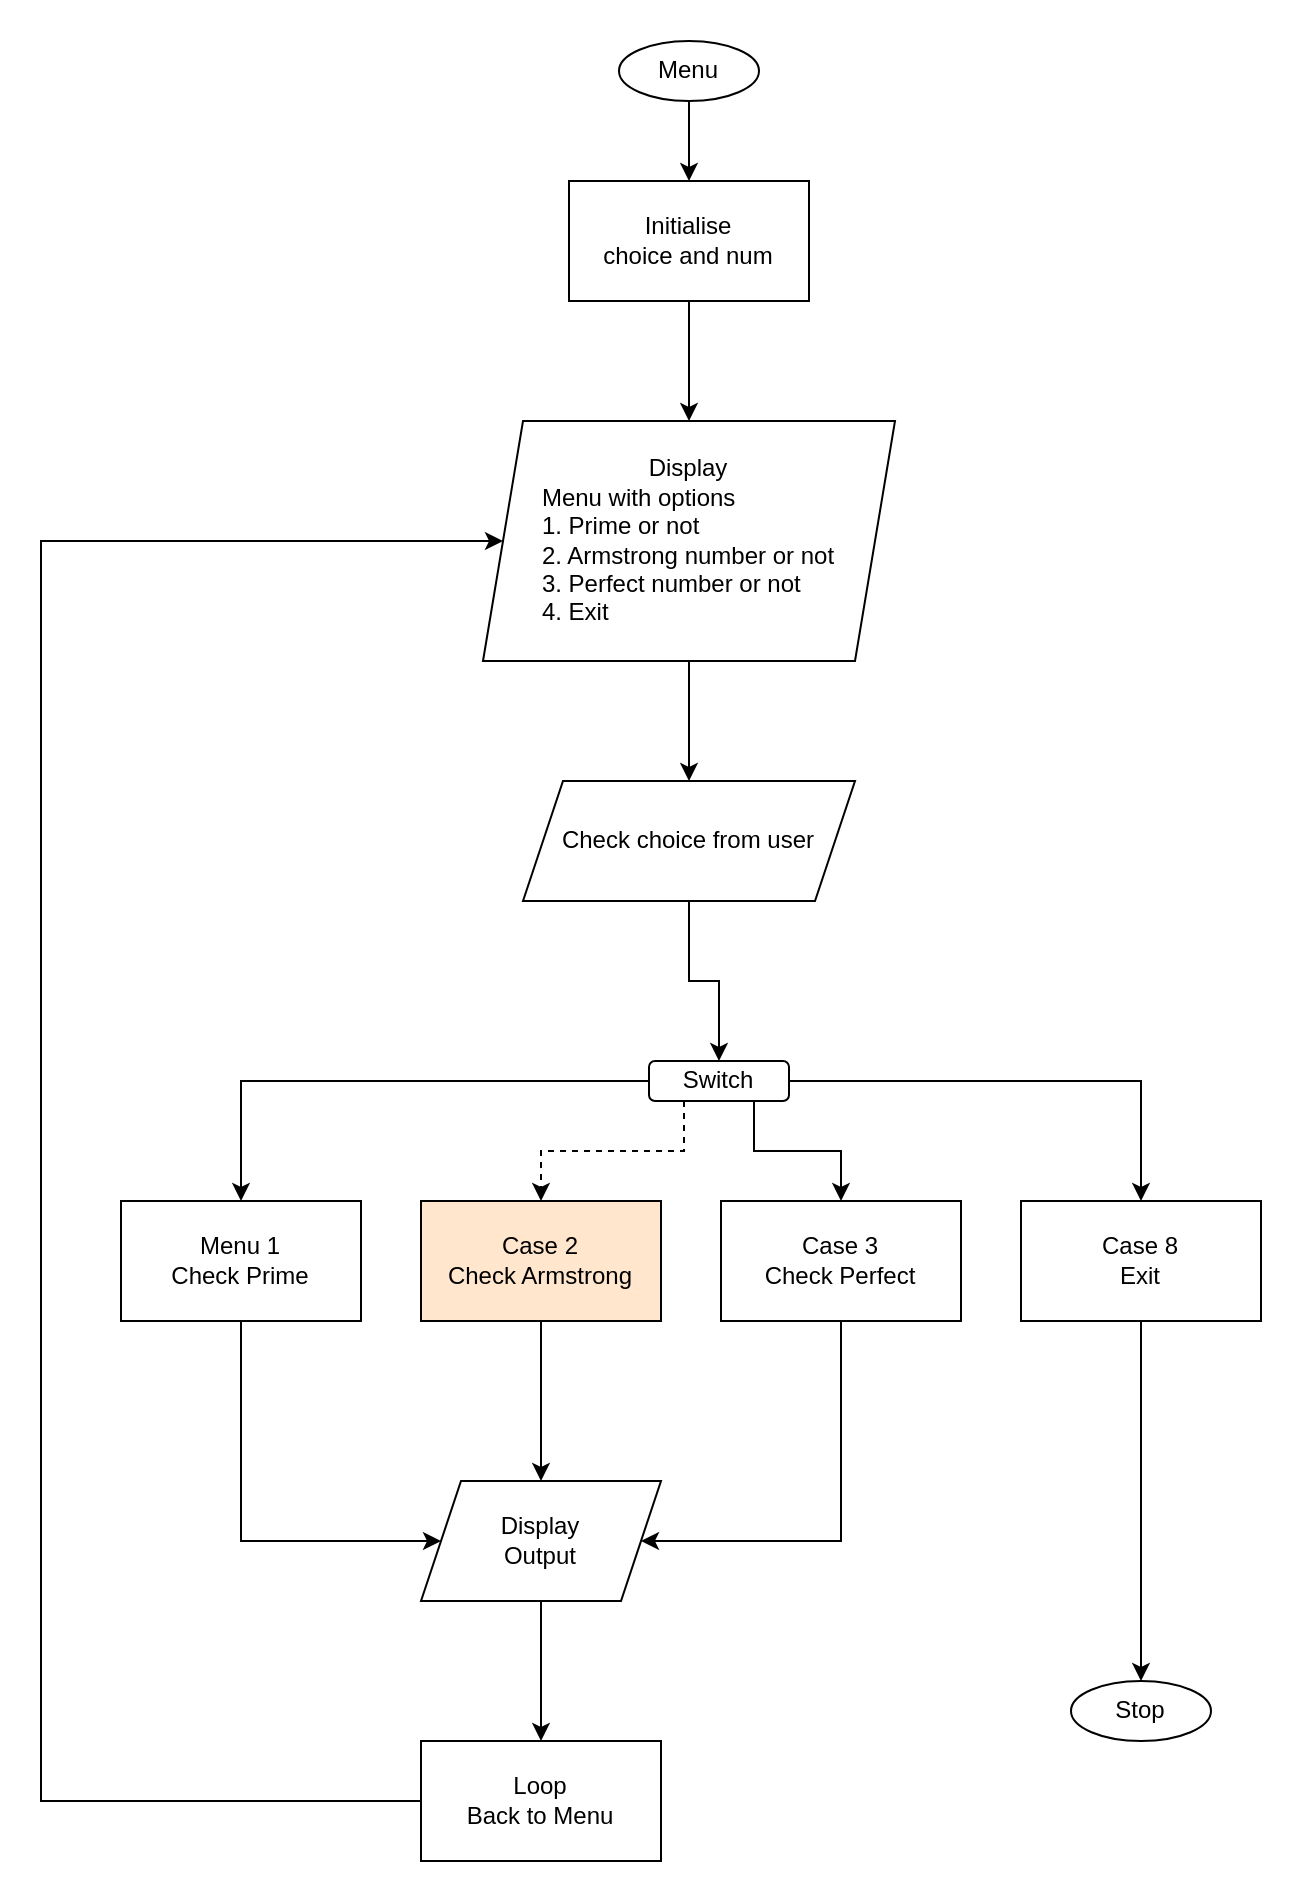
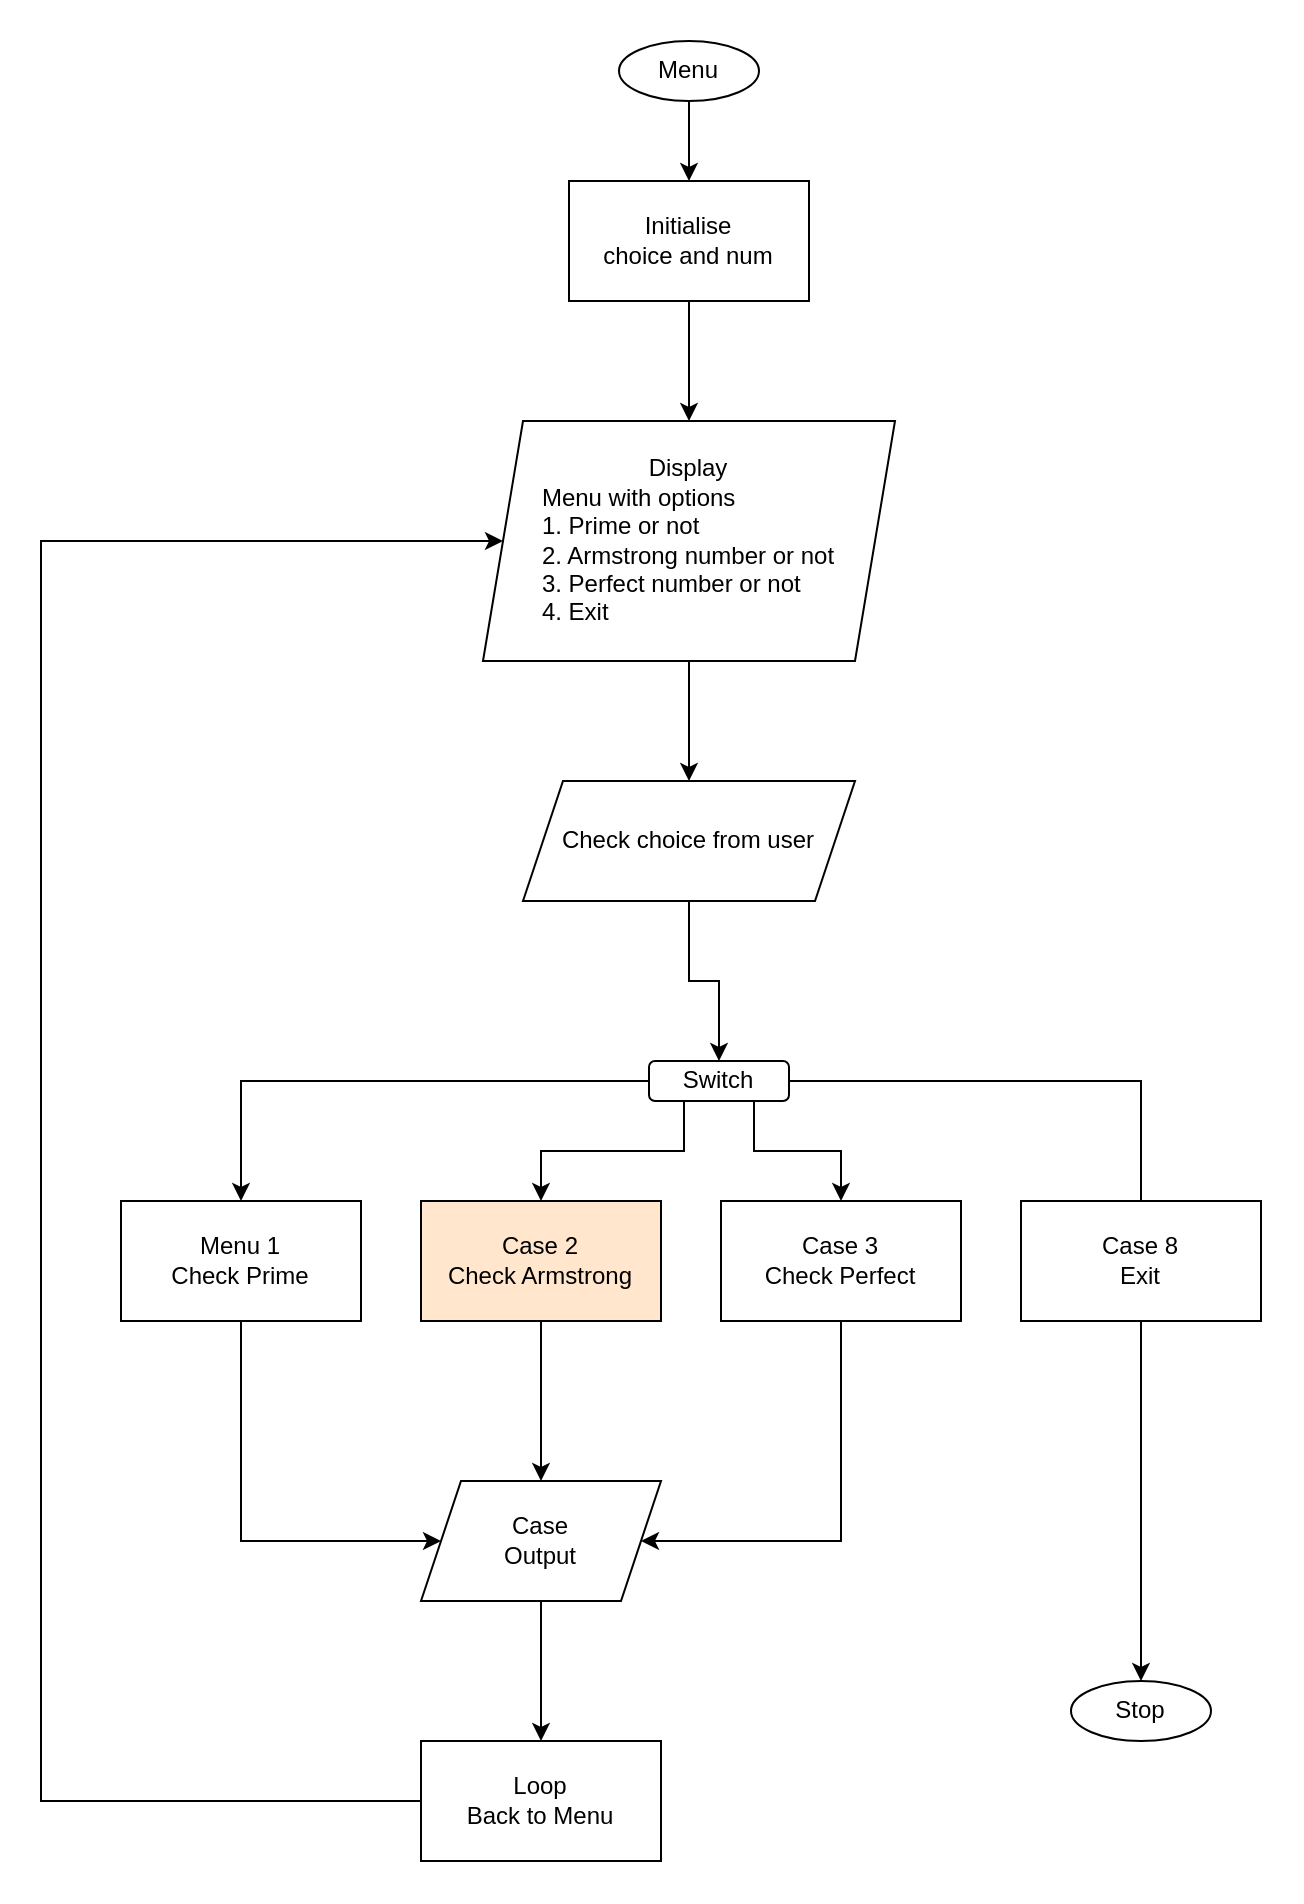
edge "Switch" -> "Case 2 Check Armstrong": style dashed -> solid
edge "Switch" -> "Case 8 Exit": arrowhead classic -> none
node "Display Output": label "Display Output" -> "Case Output"
